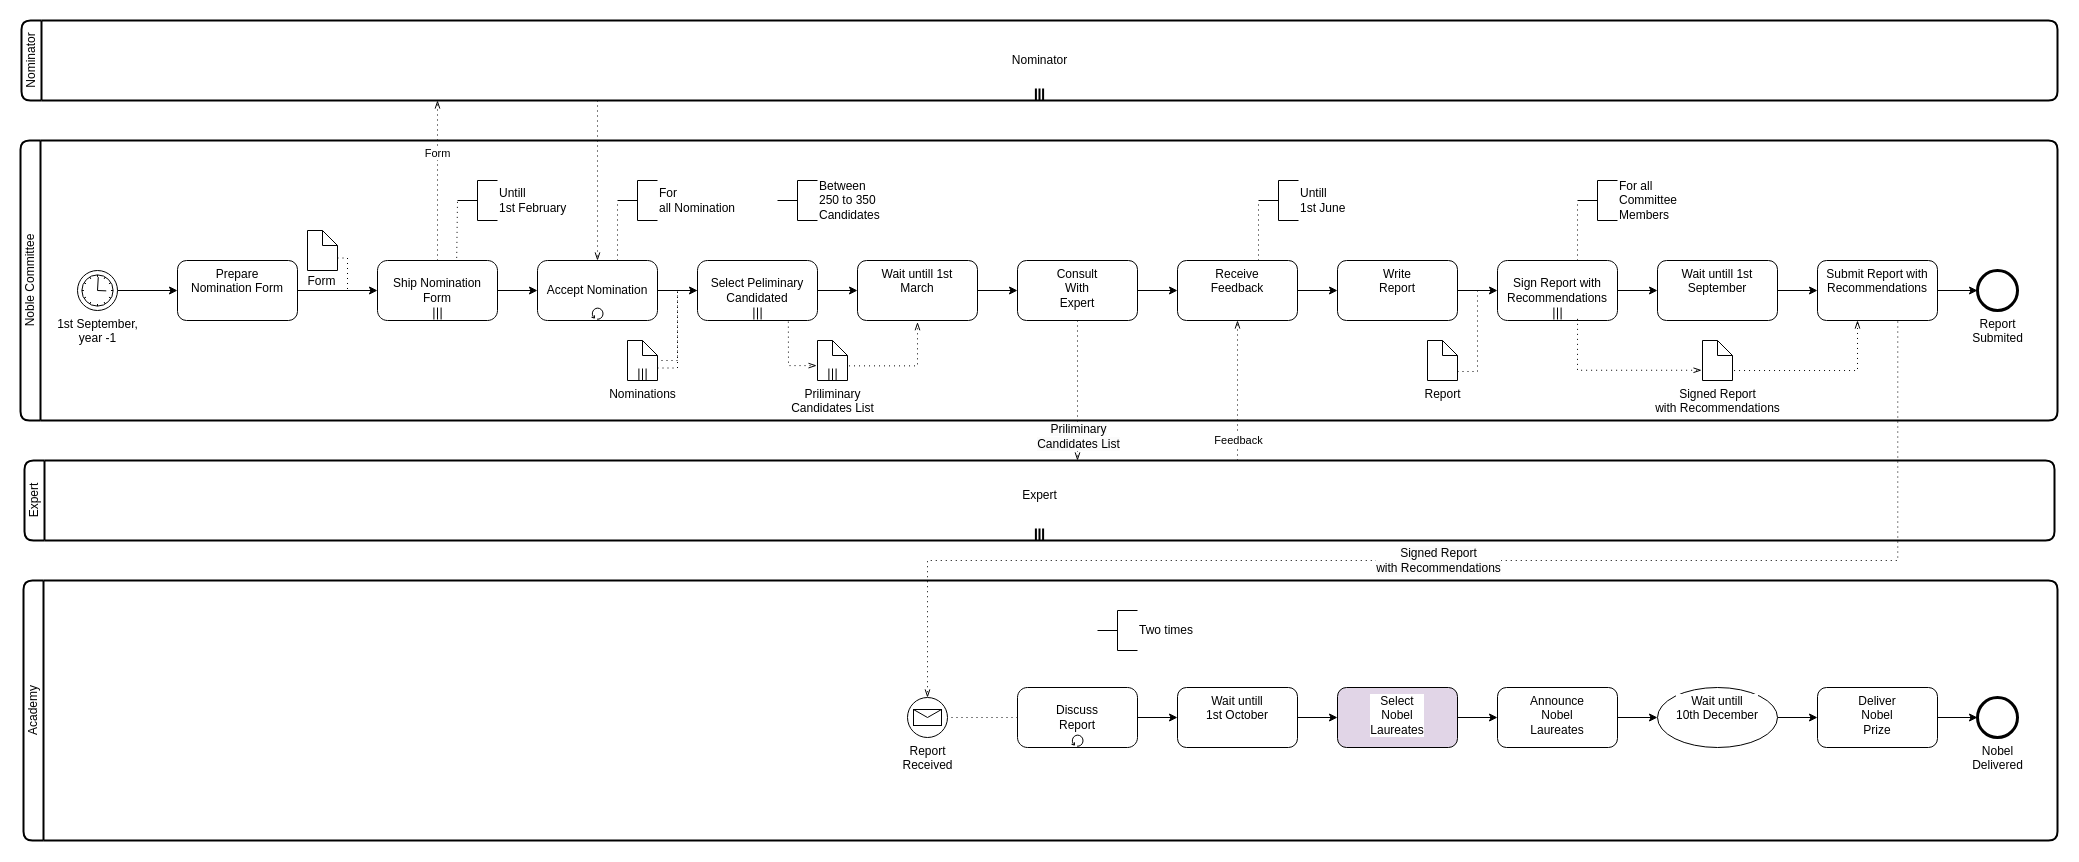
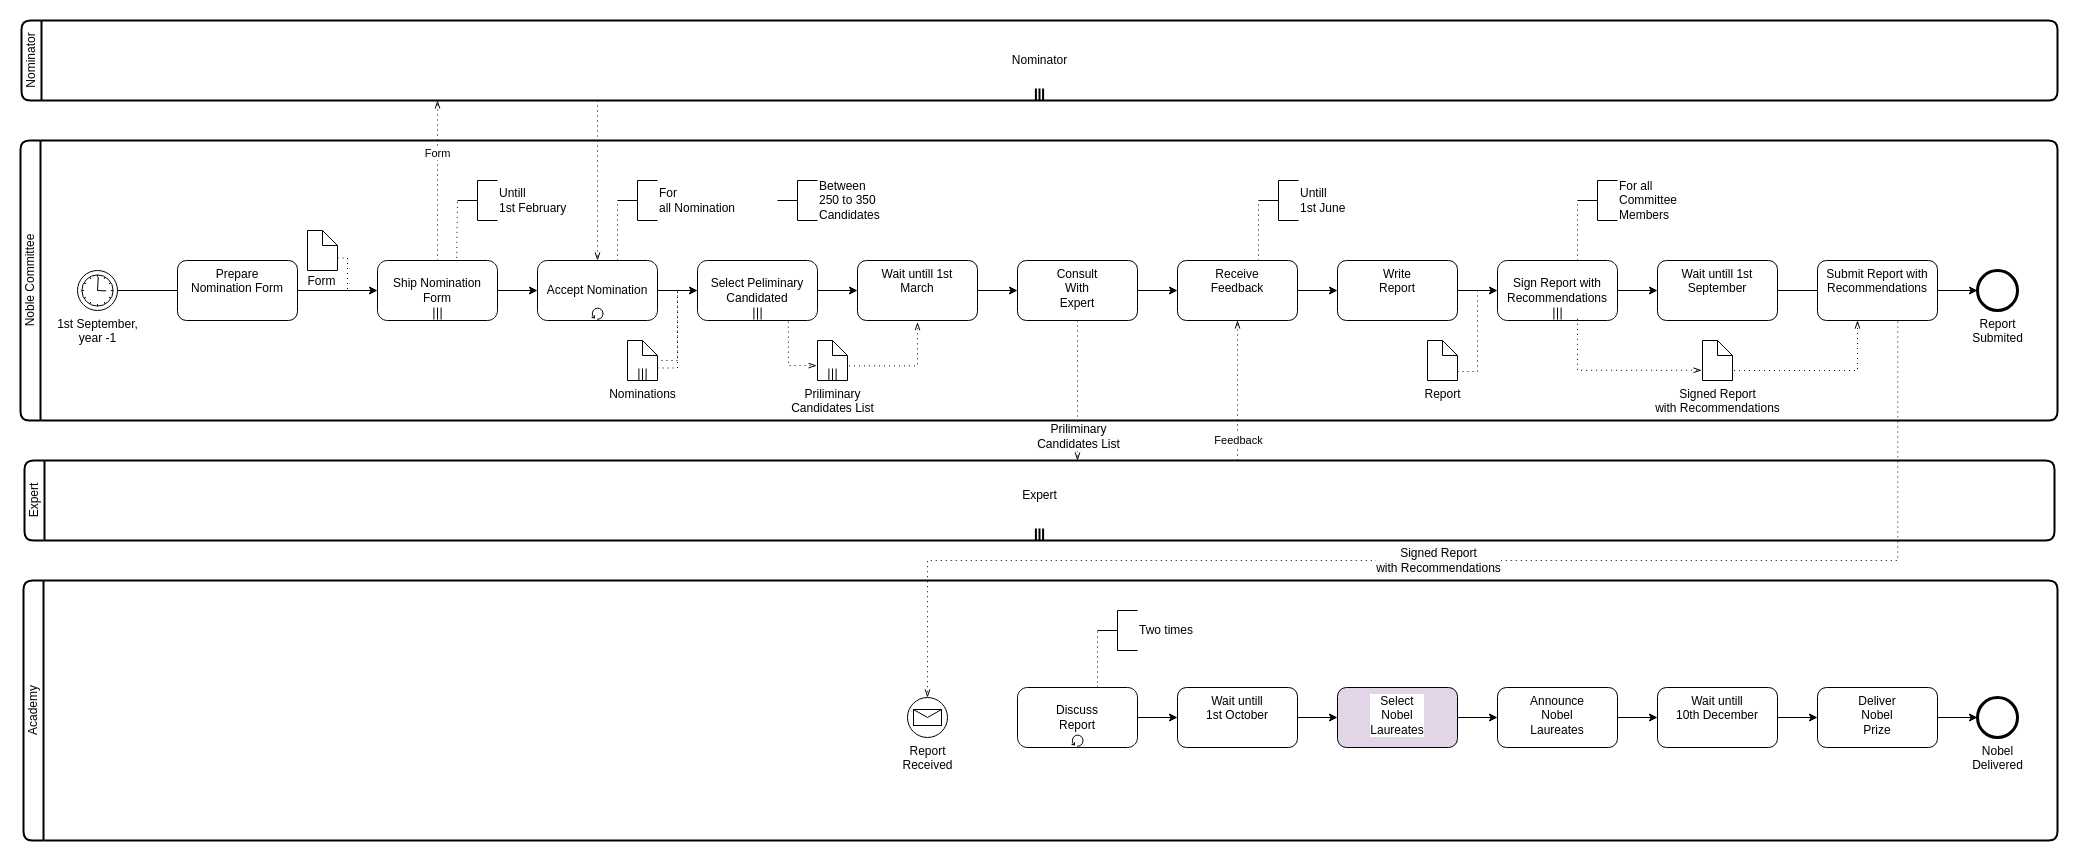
edge "1st September, year -1" -> "Prepare Nomination Form": arrowhead classic -> none
edge "Wait untill 1st September" -> "Submit Report with Recommendations": arrowhead classic -> none
edge "Report Received" -- "Discuss Report": now "Two times" -- "Discuss Report"
node "Wait untill 10th December": shape ellipse -> rounded rectangle
